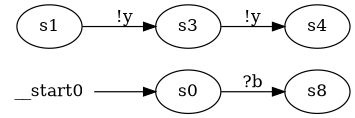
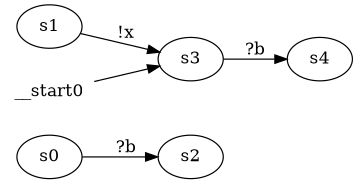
edge "s1" -> "s3": label "!y" -> "!x"
edge "s3" -> "s4": label "!y" -> "?b"
edge "__start0" -> "s0": now "__start0" -> "s3"
node "s8": label "s8" -> "s2"
